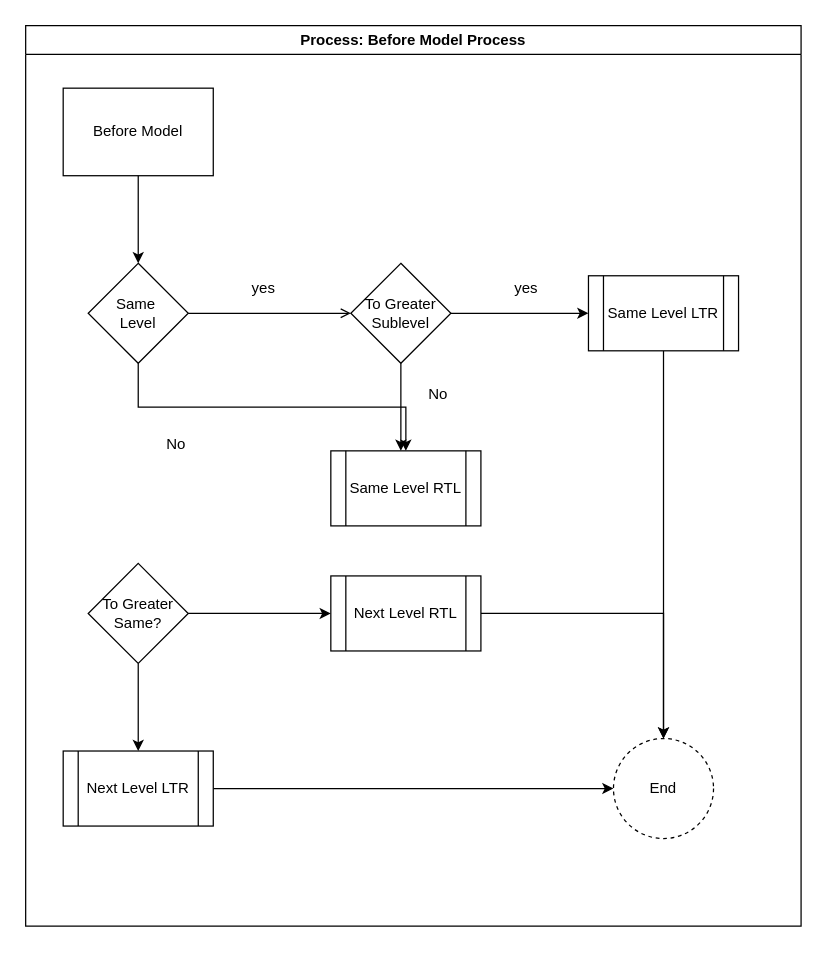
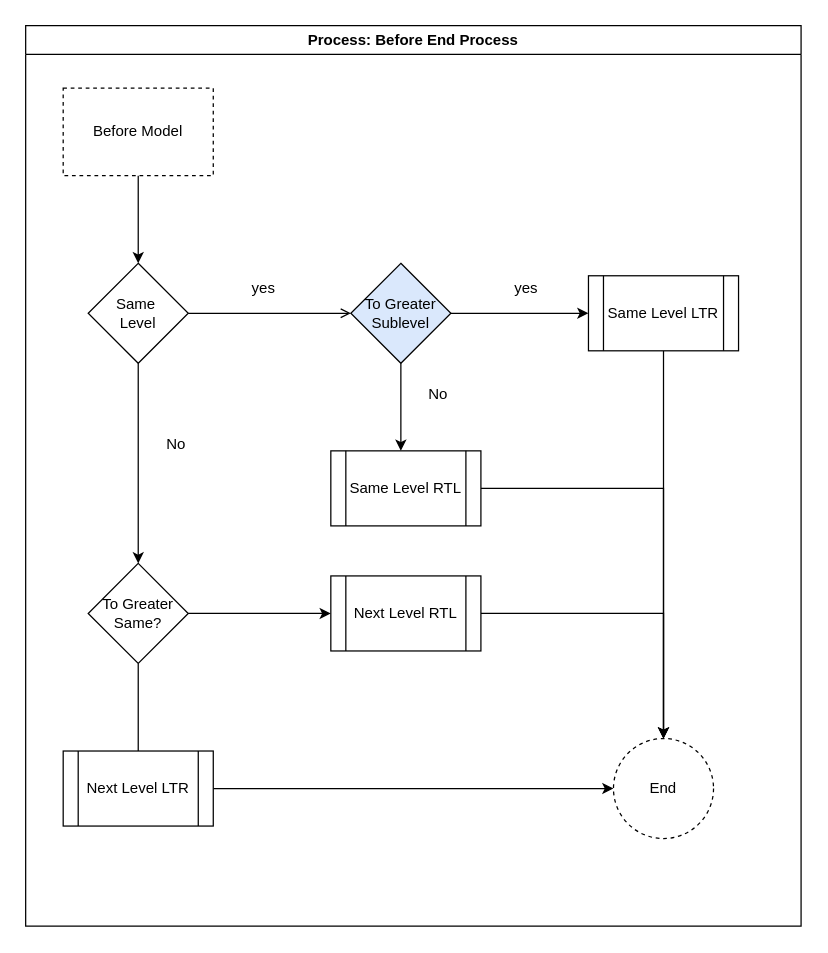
node "Process: Before Model Process": label "Process: Before Model Process" -> "Process: Before End Process"
node "Before Model": style solid -> dashed
node "To Greater Sublevel": fillcolor #ffffff -> #dae8fc
edge "Same Level" -> "Same Level RTL": now "Same Level" -> "To Greater Same?"
edge "Same Level RTL" -> "End": added
edge "To Greater Same?" -> "Next Level LTR": arrowhead classic -> none
